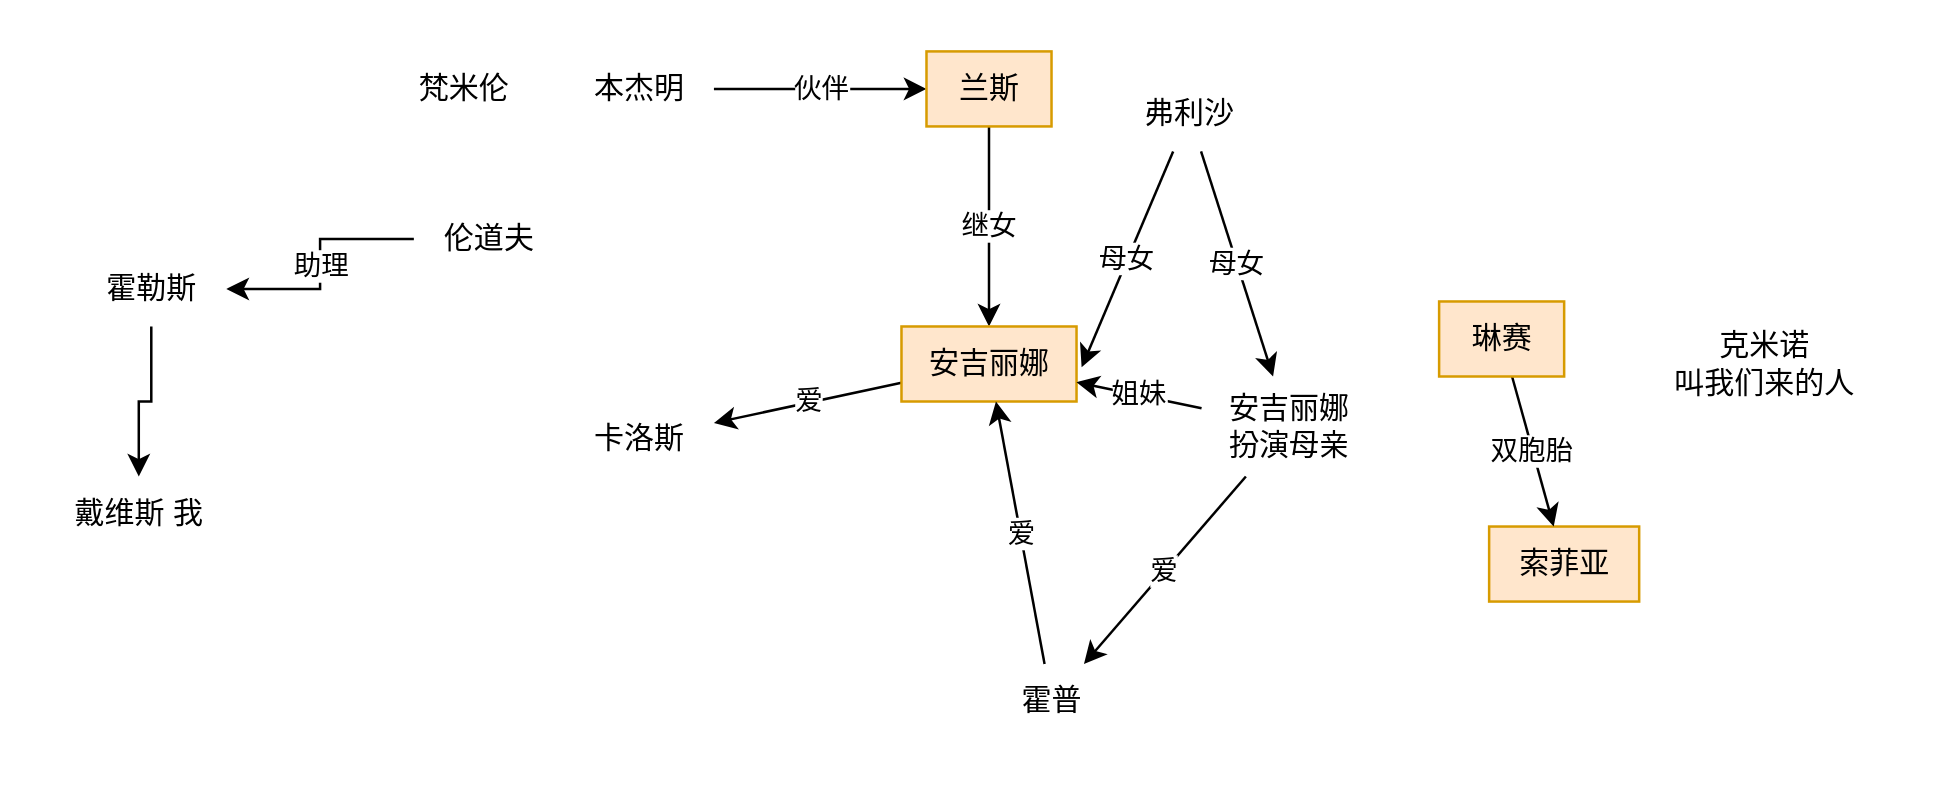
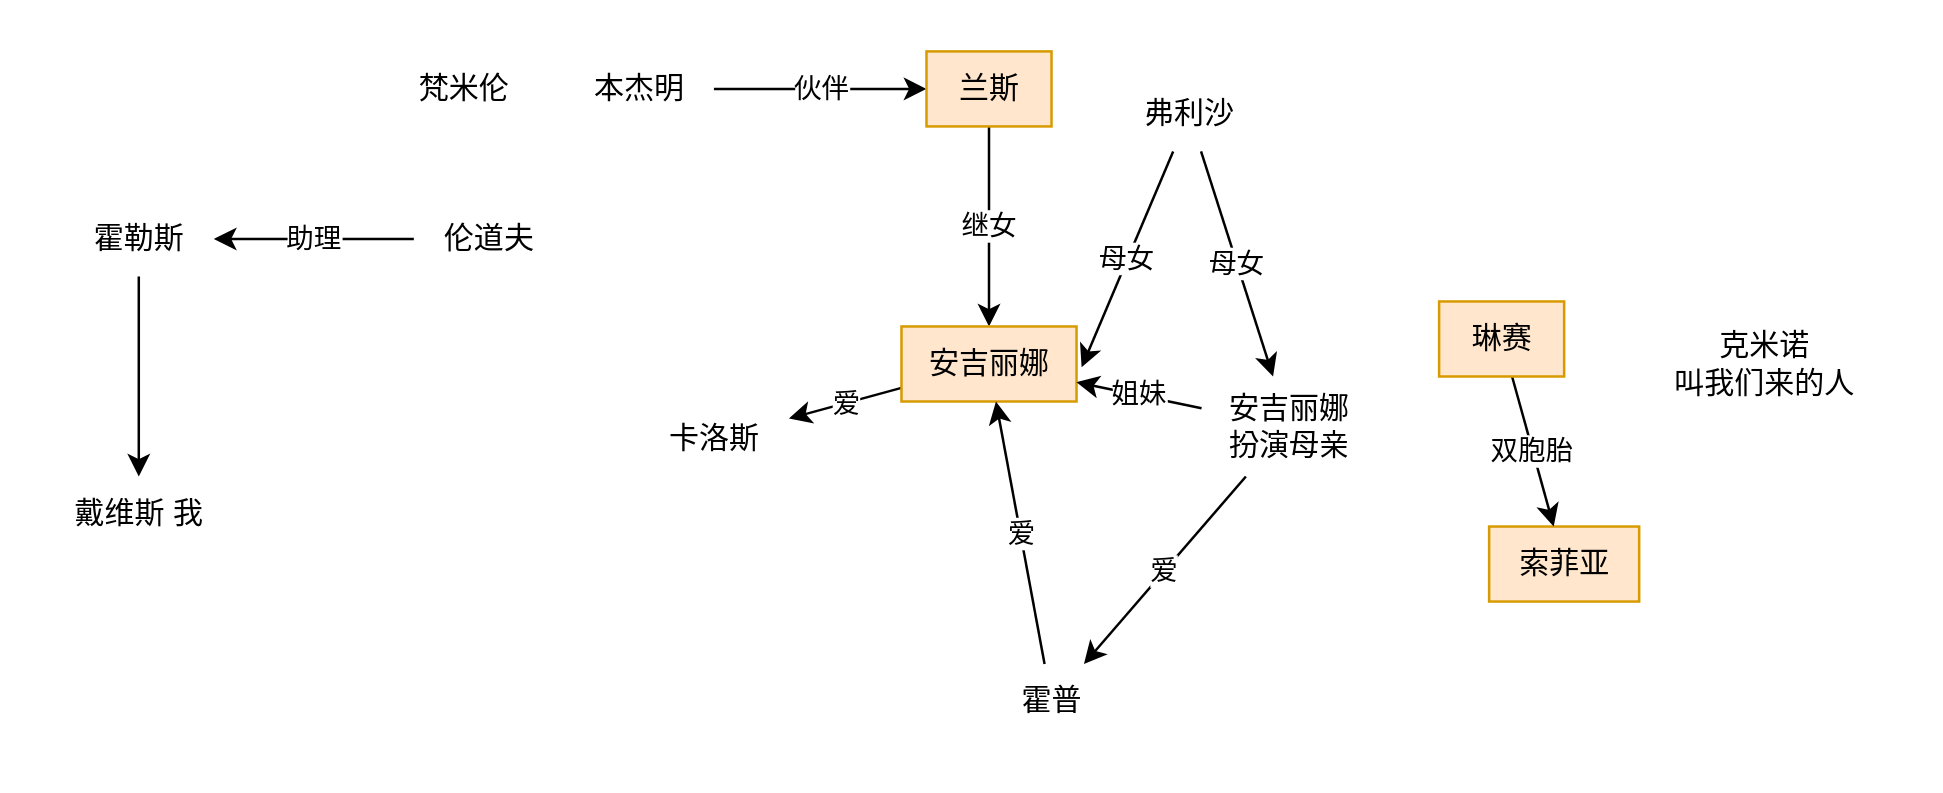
node "霍勒斯": moved (151, 289) -> (139, 239)
node "卡洛斯": moved (639, 439) -> (714, 439)
